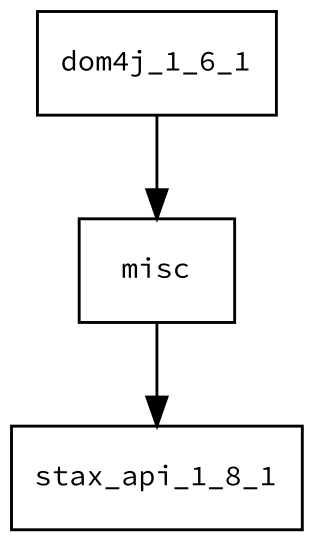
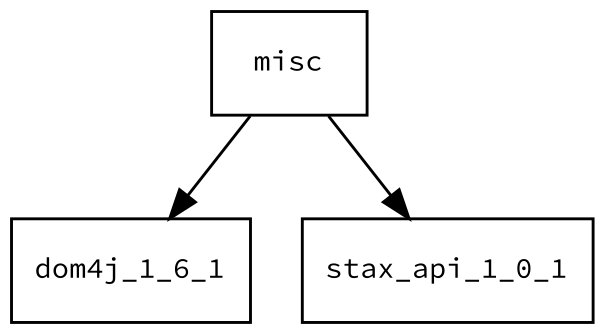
edge "dom4j_1_6_1" -> "misc": reversed
node "stax_api_1_8_1": label "stax_api_1_8_1" -> "stax_api_1_0_1"
